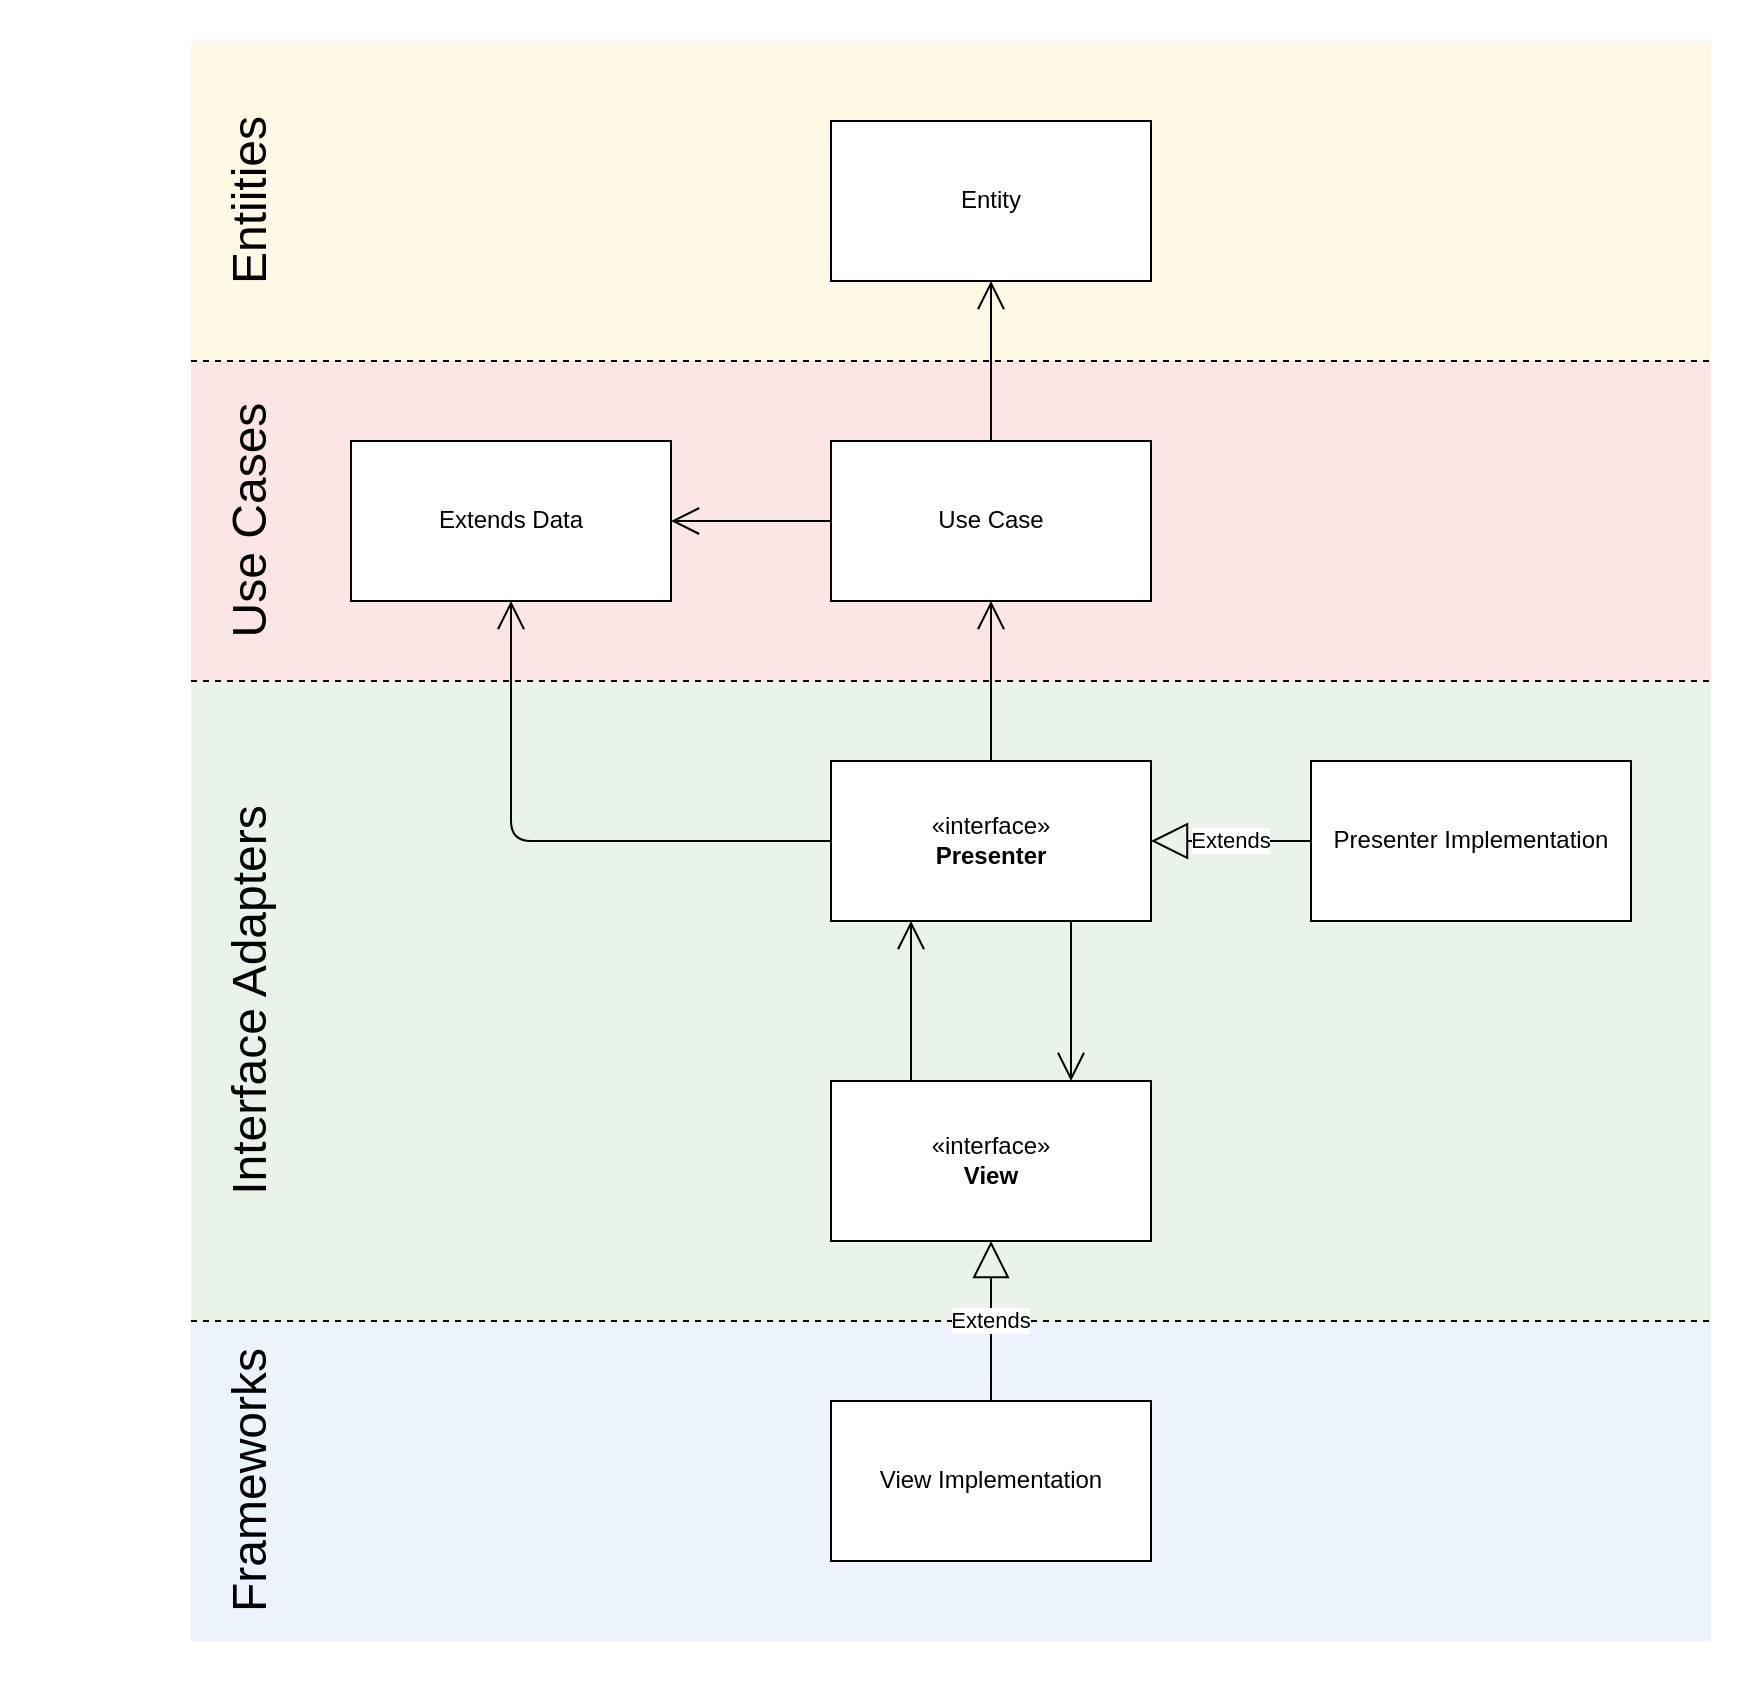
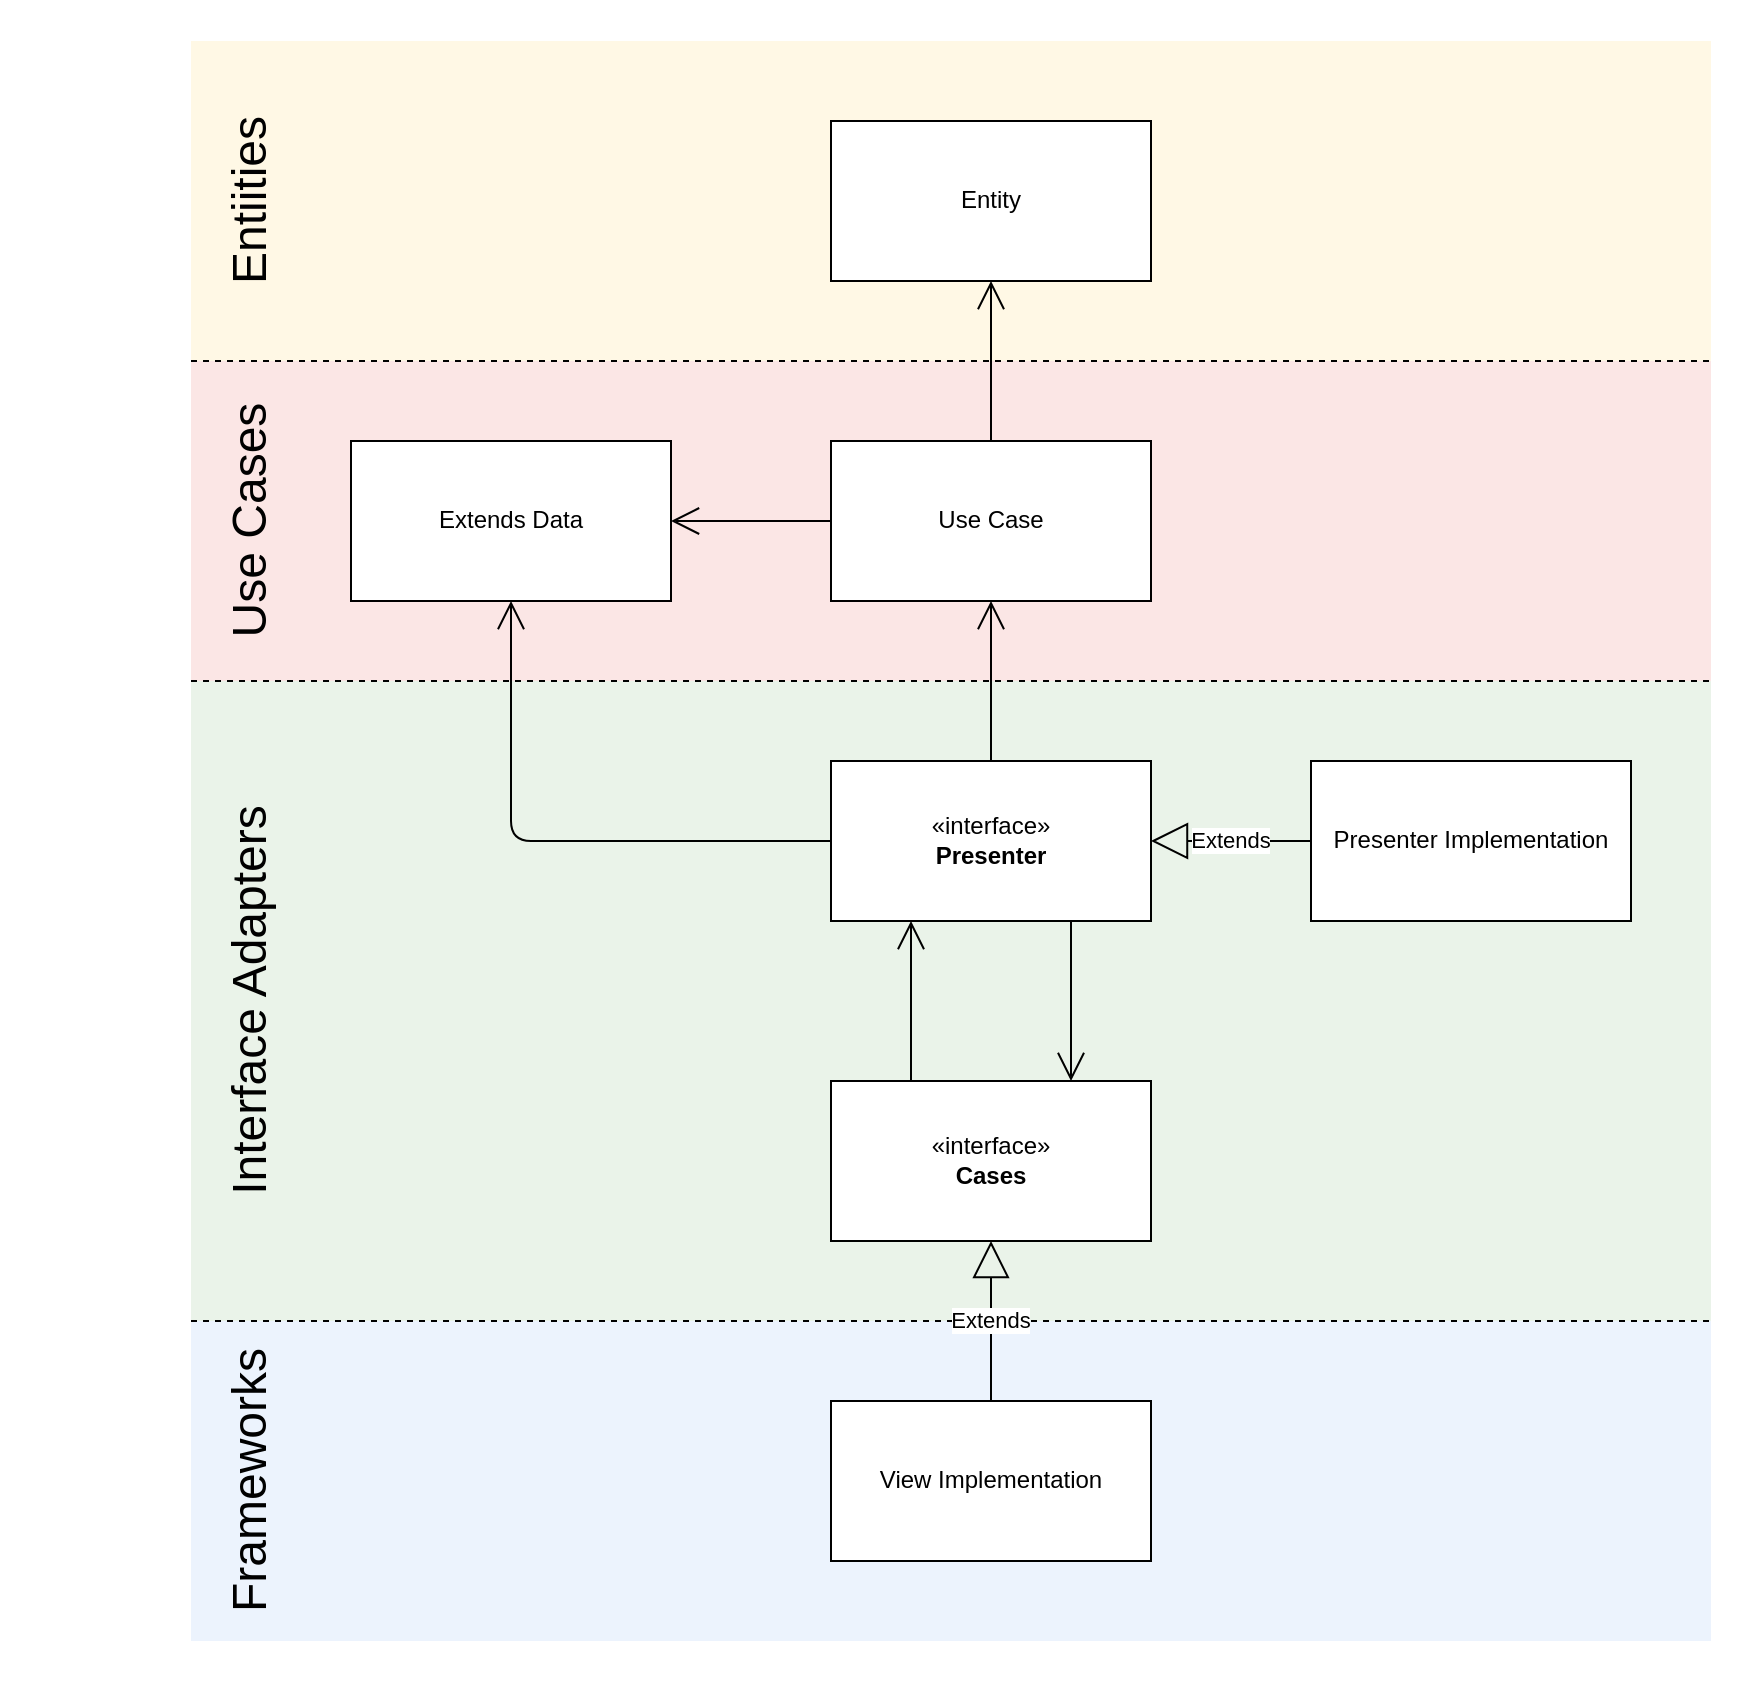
node "«interface» View": label "«interface» View" -> "«interface» Cases"
